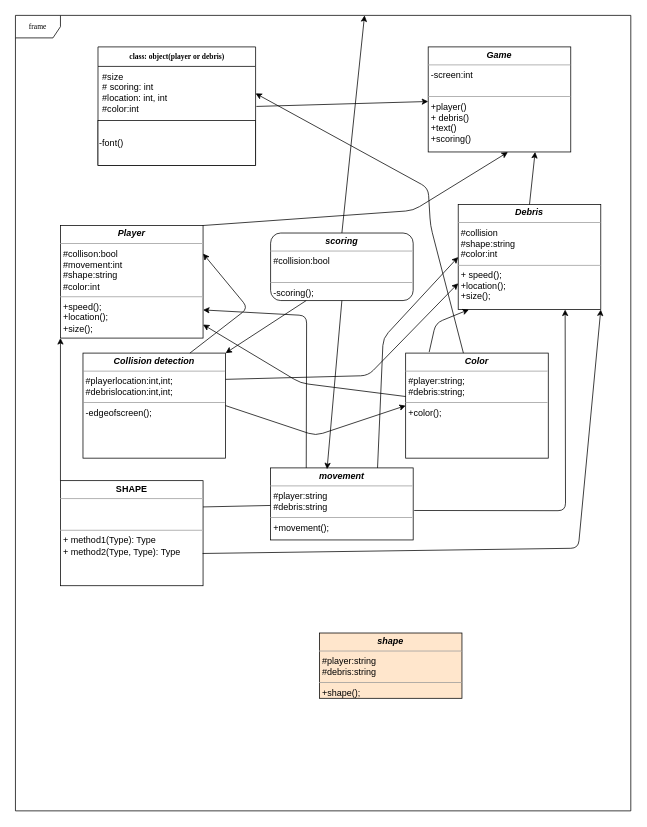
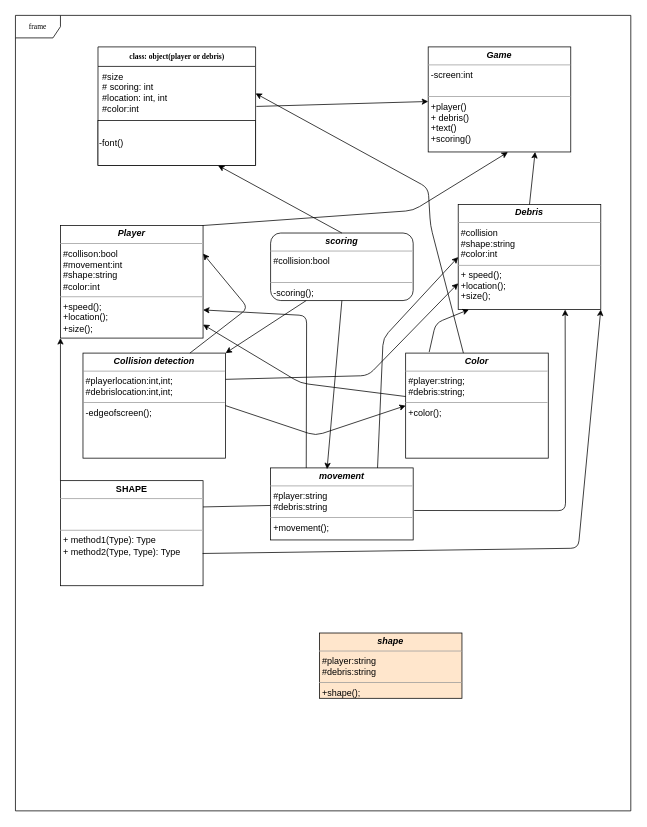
edge "scoring #collision:bool -scoring();" -> "frame": now "scoring #collision:bool -scoring();" -> "-font()"
